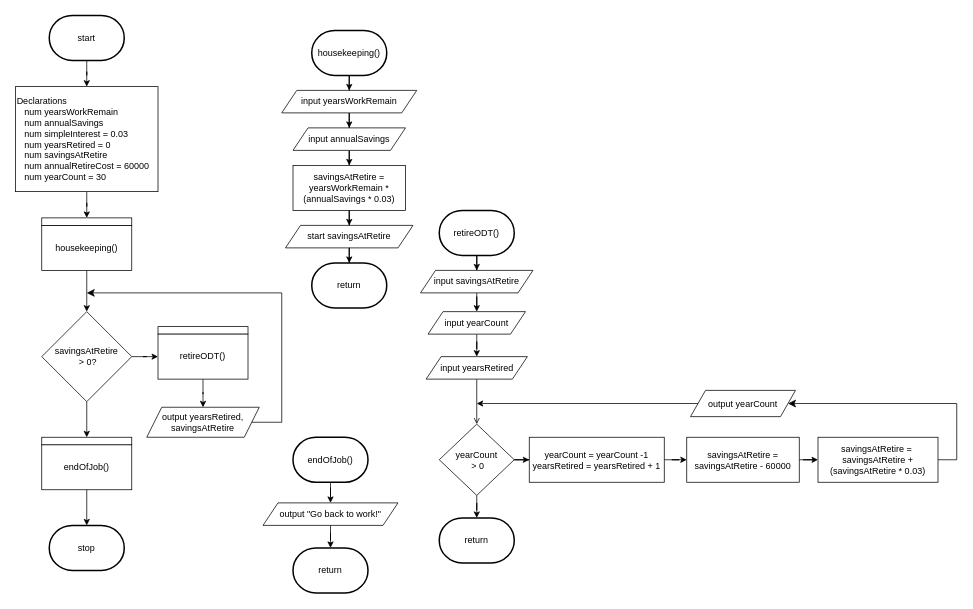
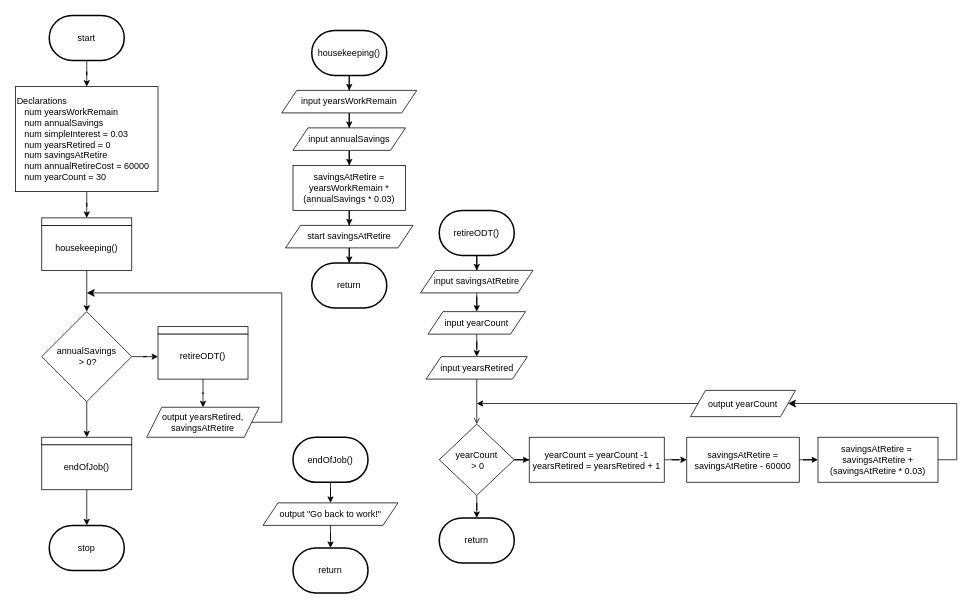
node "savingsAtRetire > 0?": label "savingsAtRetire > 0?" -> "annualSavings > 0?"
